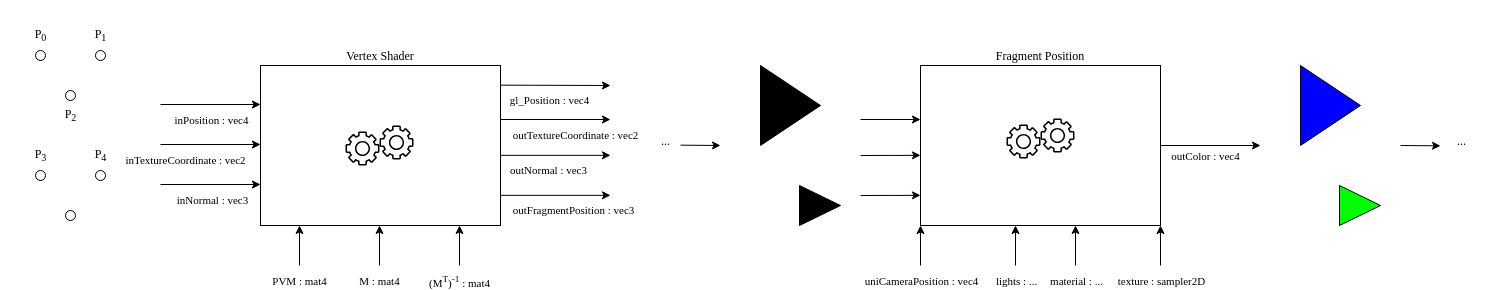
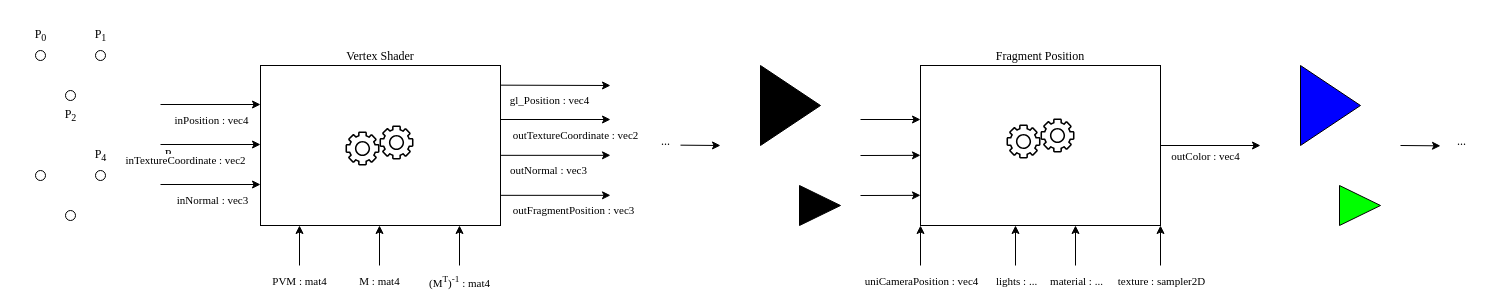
node "P3": moved (41, 156) -> (171, 156)
